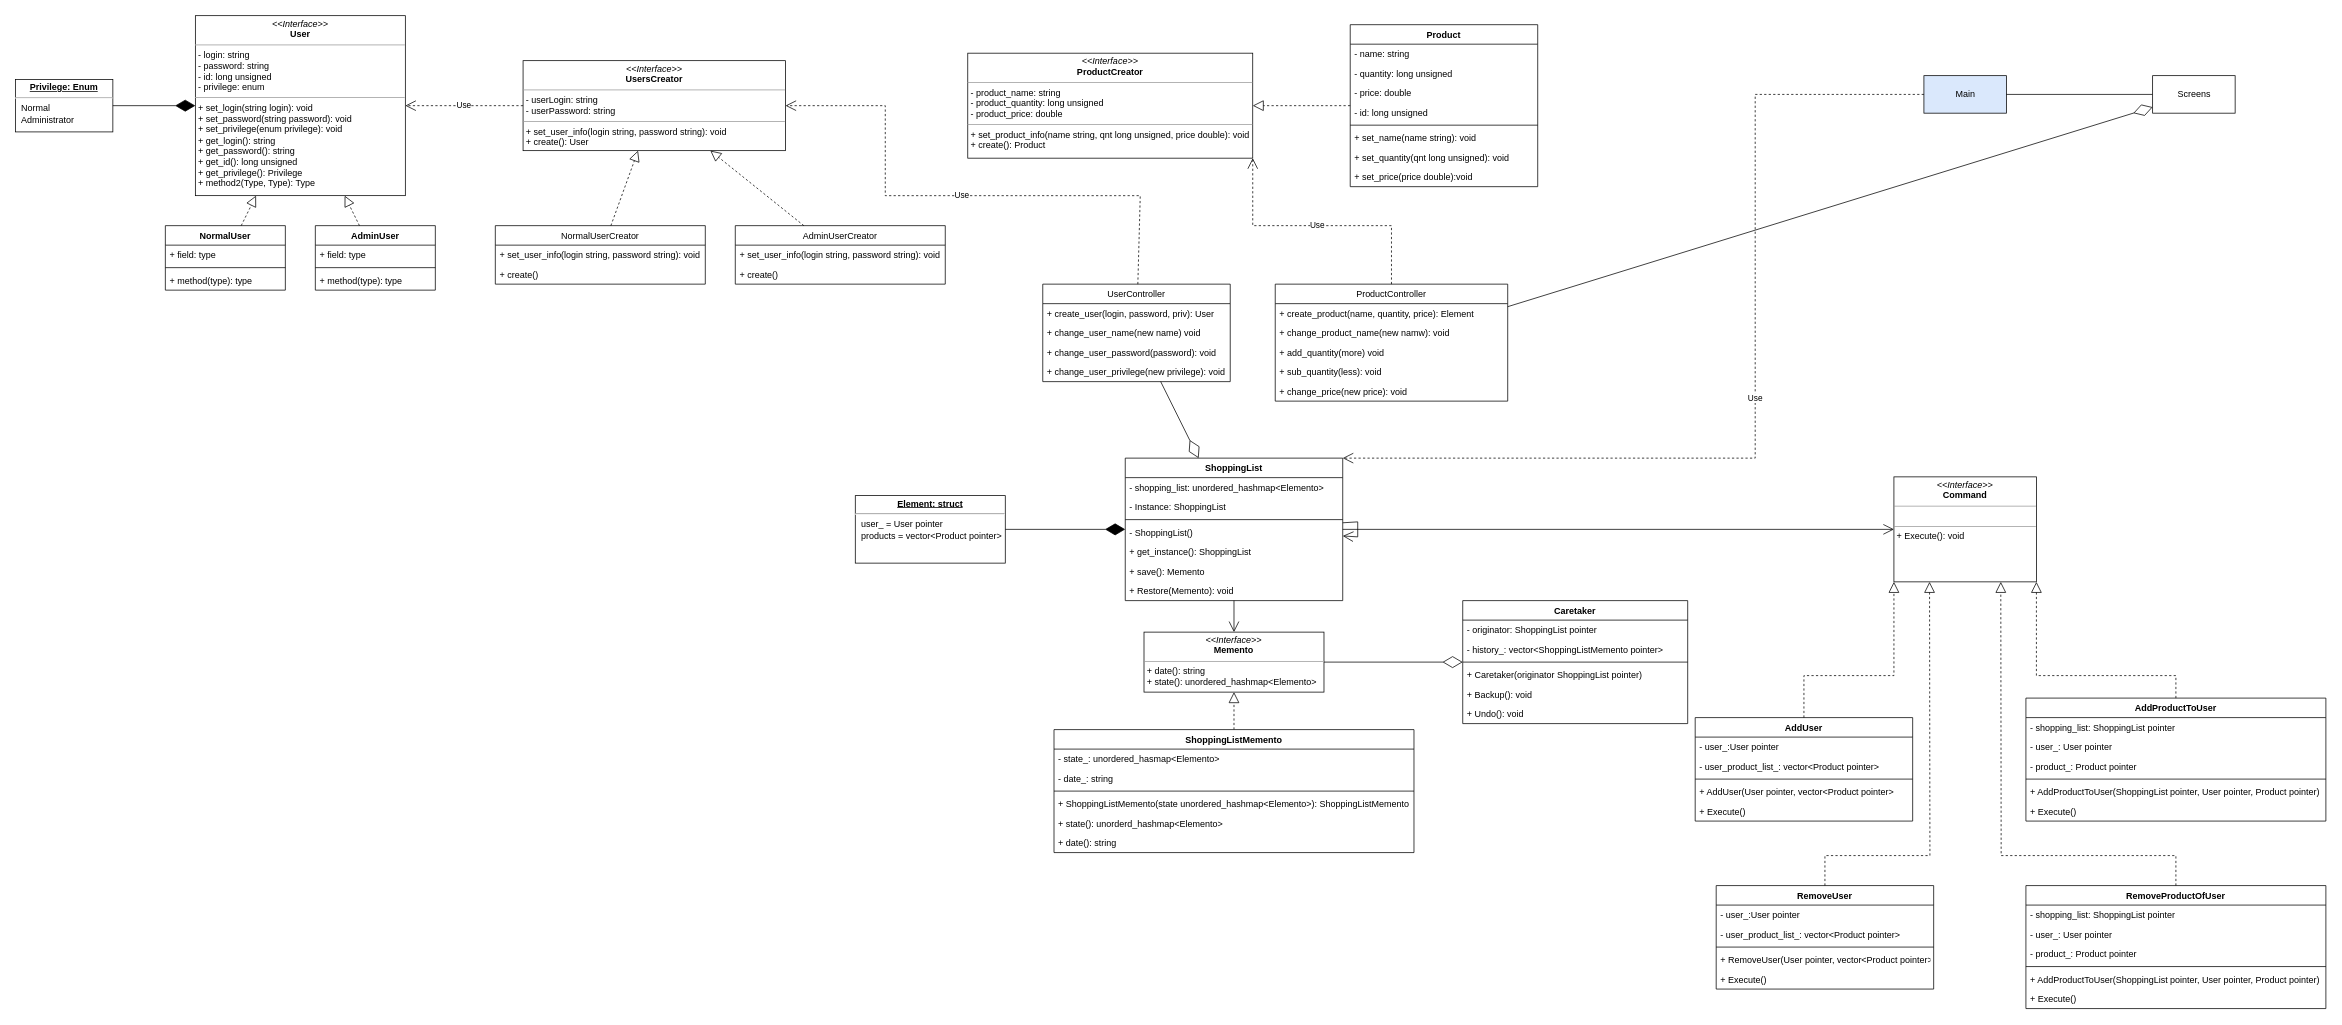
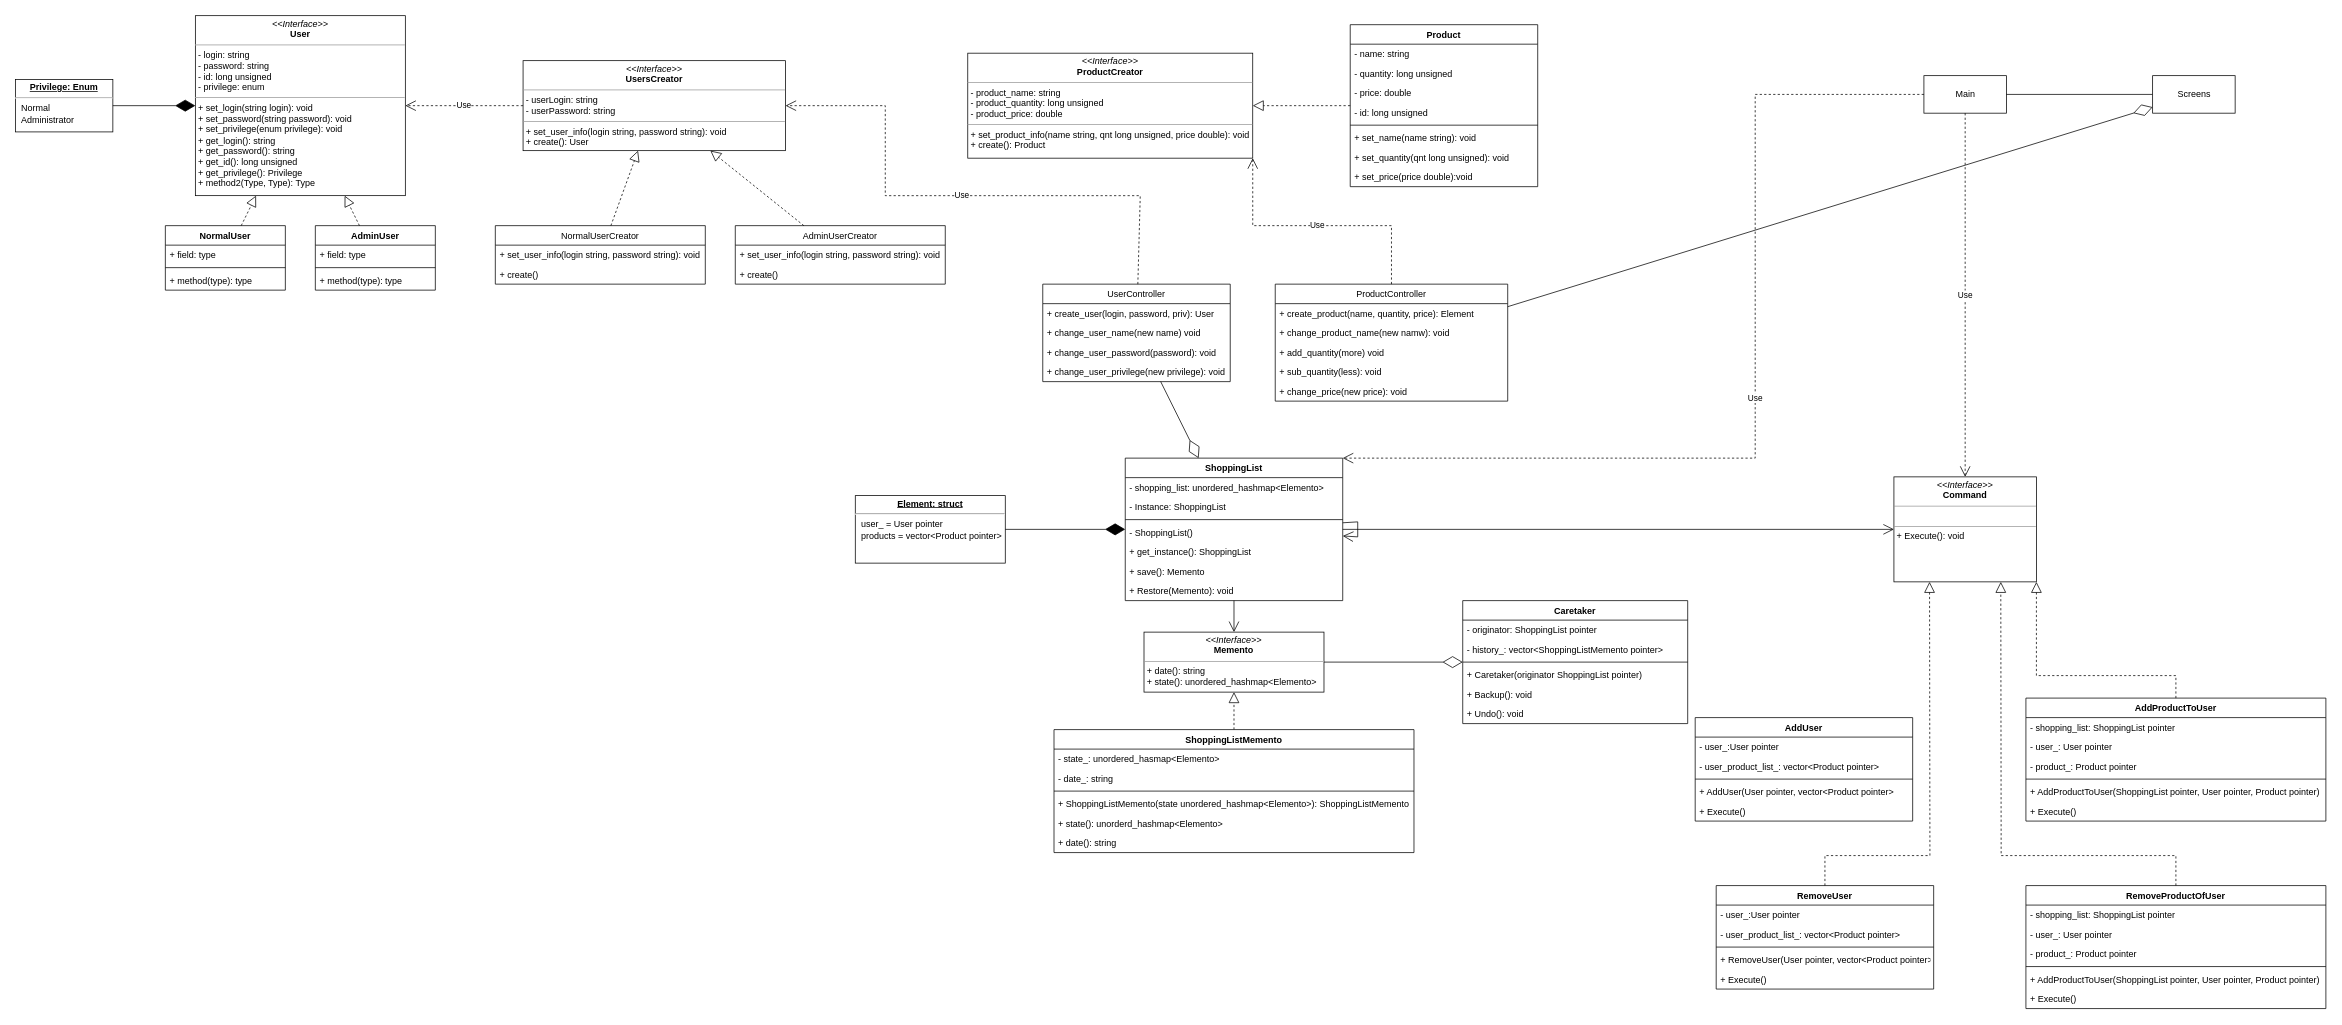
node "Main": fillcolor #dae8fc -> #ffffff
edge "Main" -> "<<Interface>> Command + Execute(): void": added, label "Use"
edge "AddUser" -> "<<Interface>> Command + Execute(): void": removed
